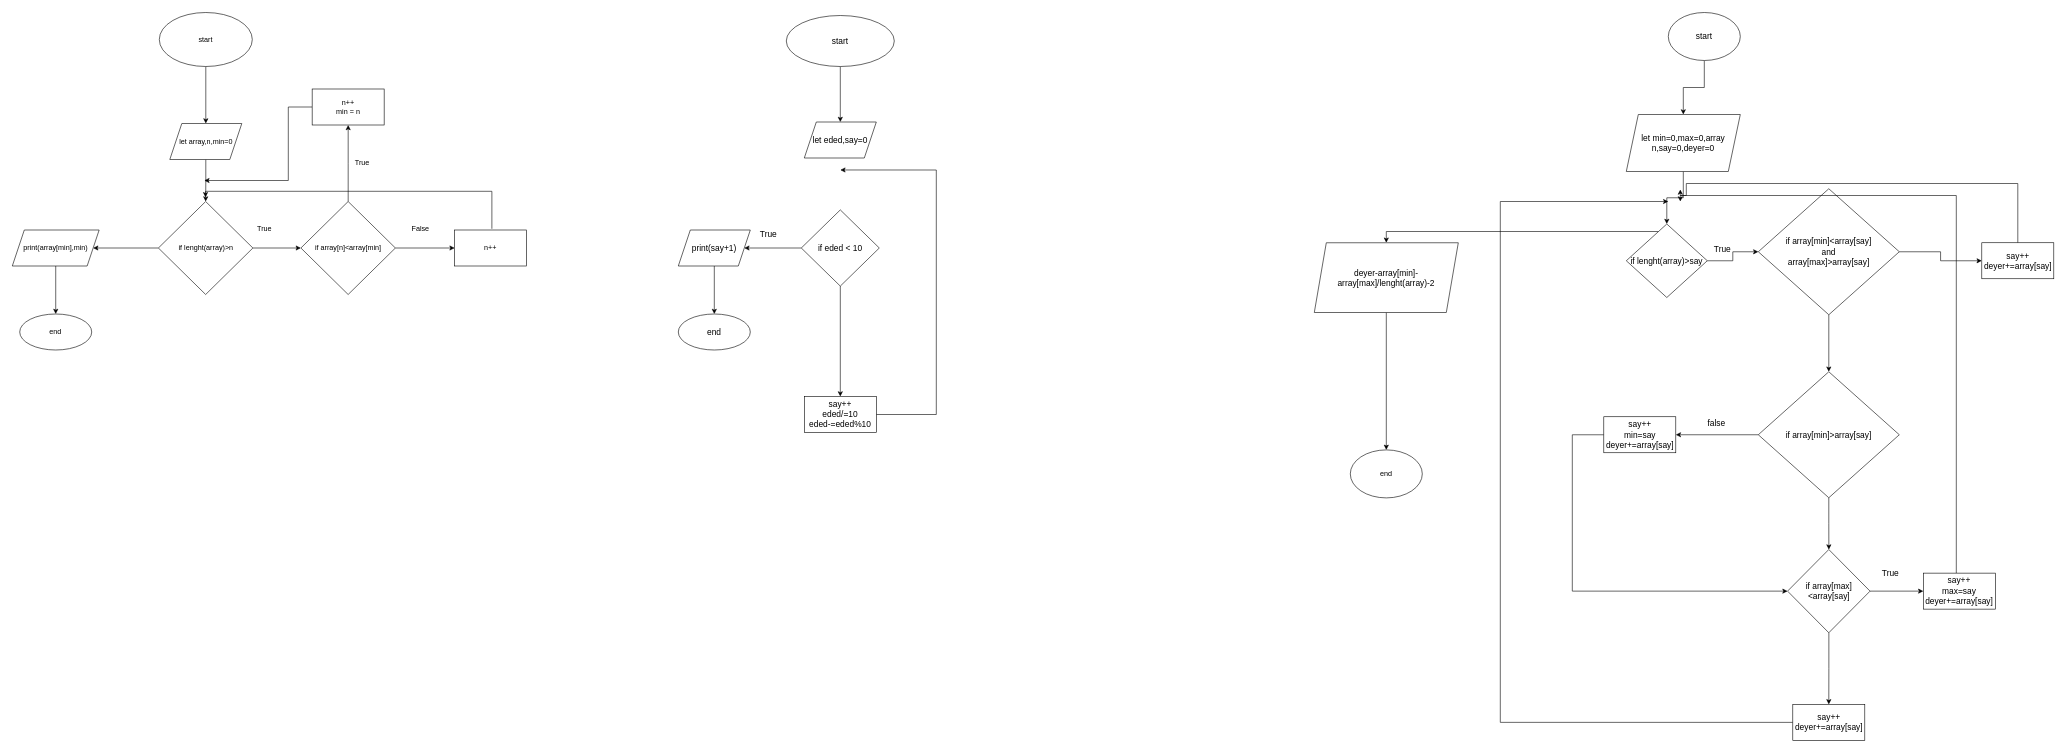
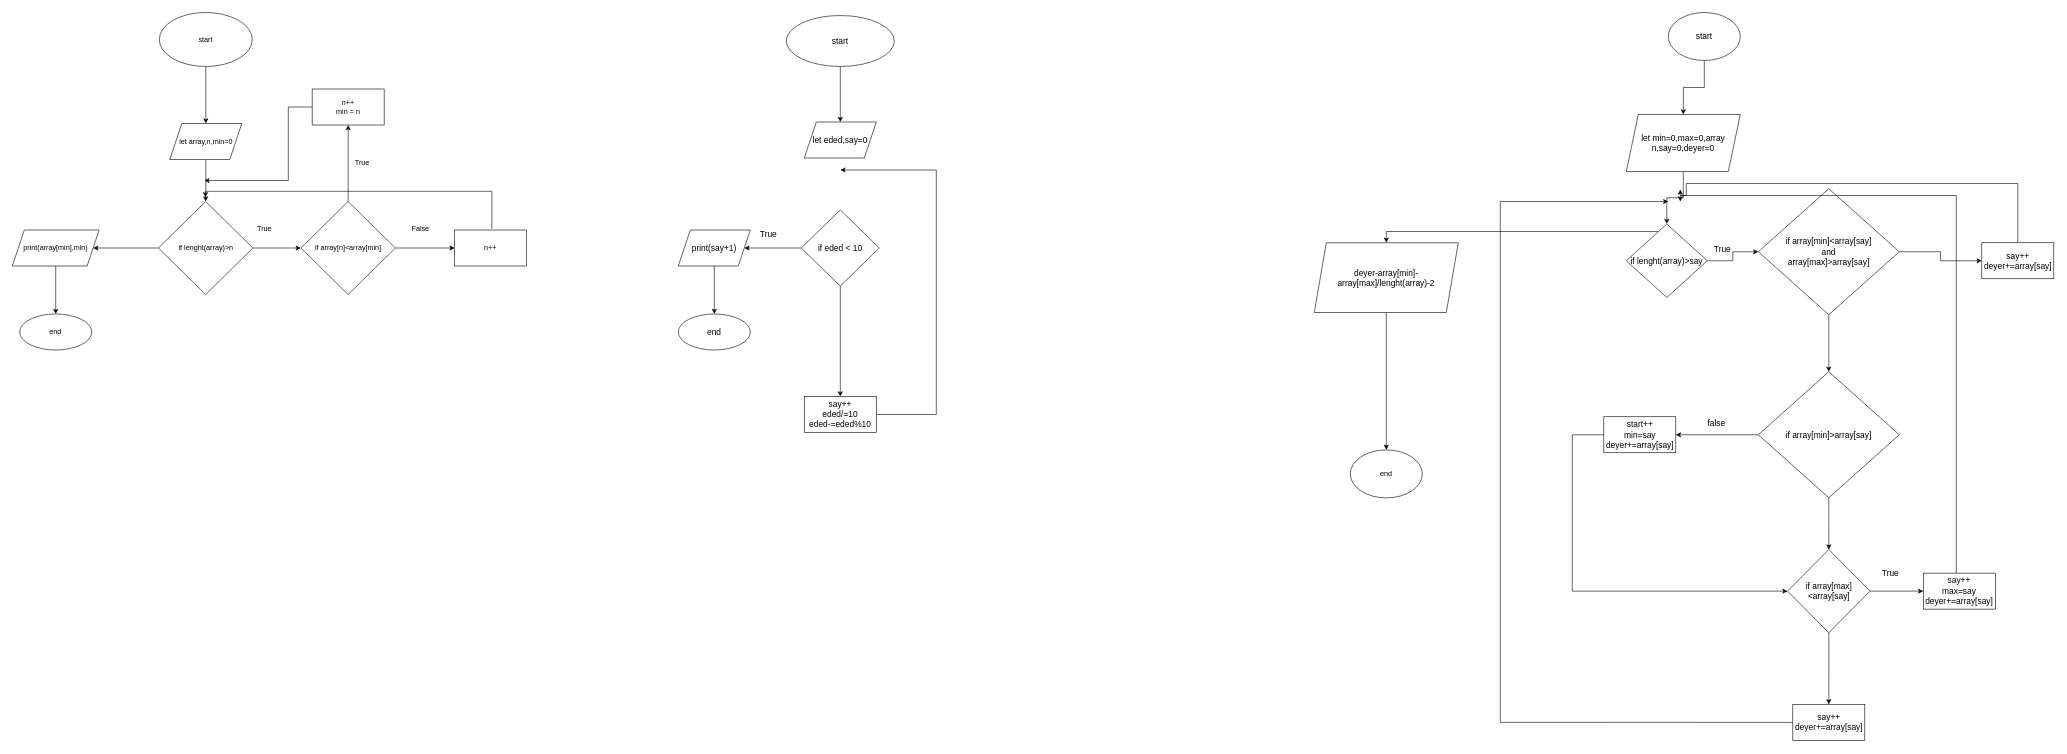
node "say++ min=say deyer+=array[say]": label "say++ min=say deyer+=array[say]" -> "start++ min=say deyer+=array[say]"
